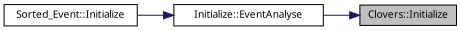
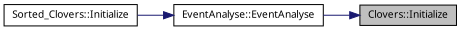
node "Sorted_Event::Initialize": label "Sorted_Event::Initialize" -> "Sorted_Clovers::Initialize"
node "Initialize::EventAnalyse": label "Initialize::EventAnalyse" -> "EventAnalyse::EventAnalyse"
